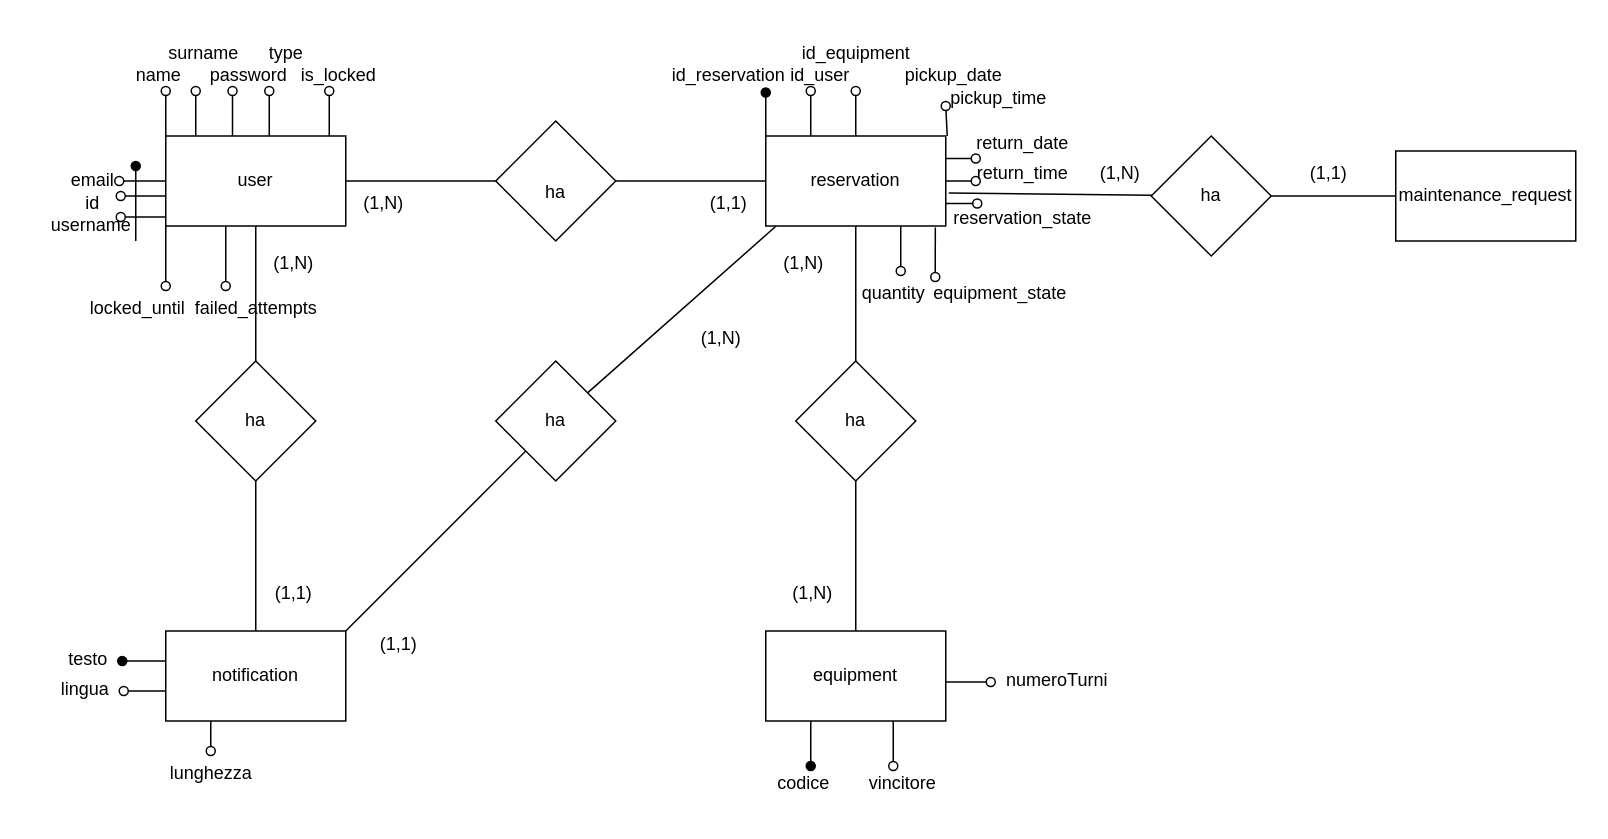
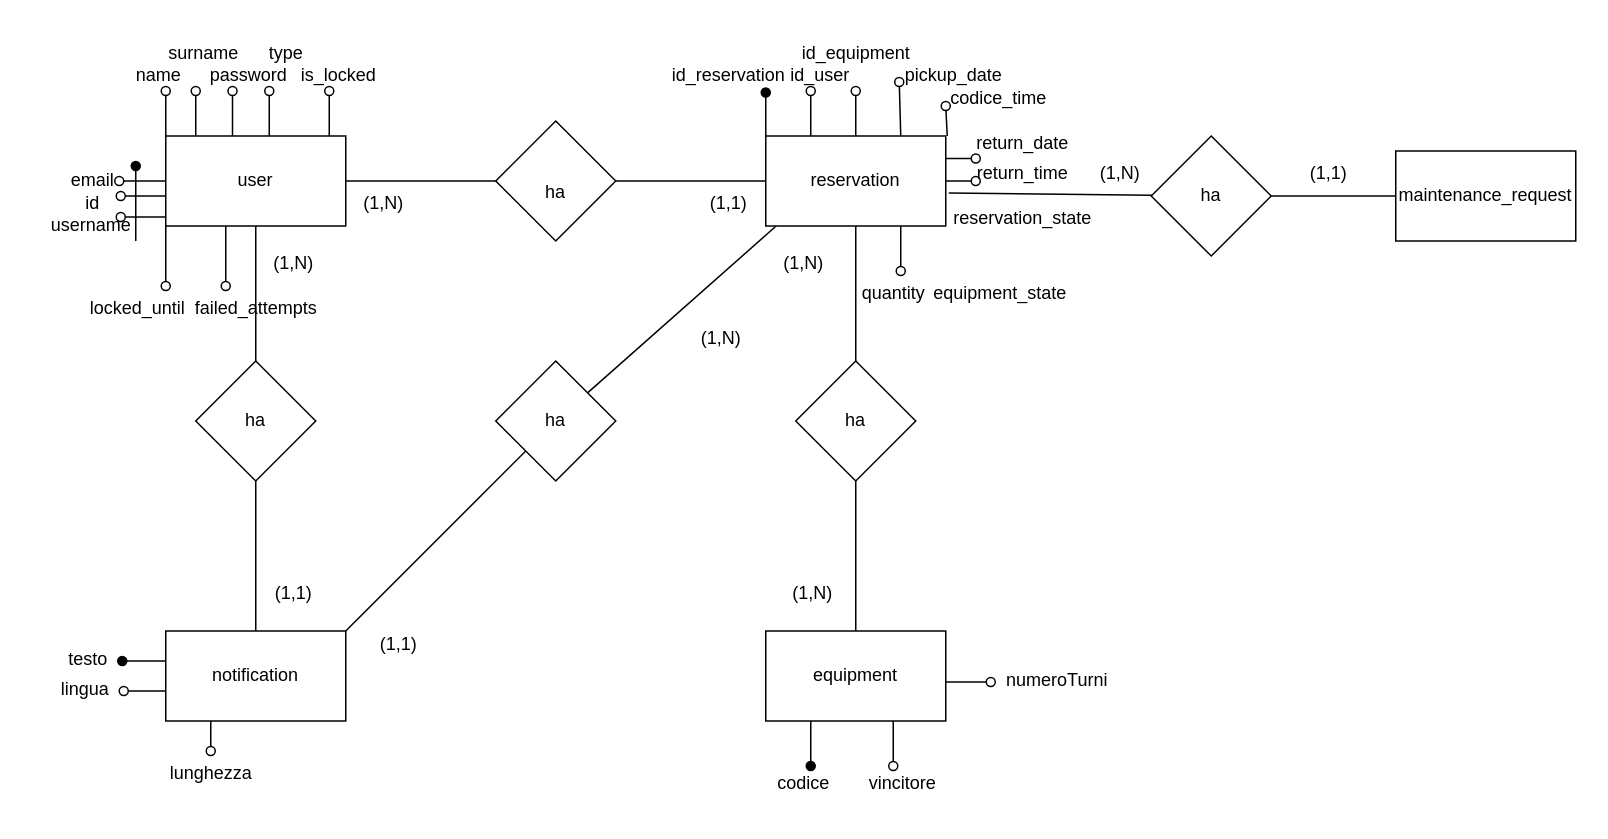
node "pickup_time": label "pickup_time" -> "codice_time"
edge "reservation" -> "id_equipment": added
edge "reservation" -> "return_time": removed
edge "reservation_state" -> "quantity": removed
